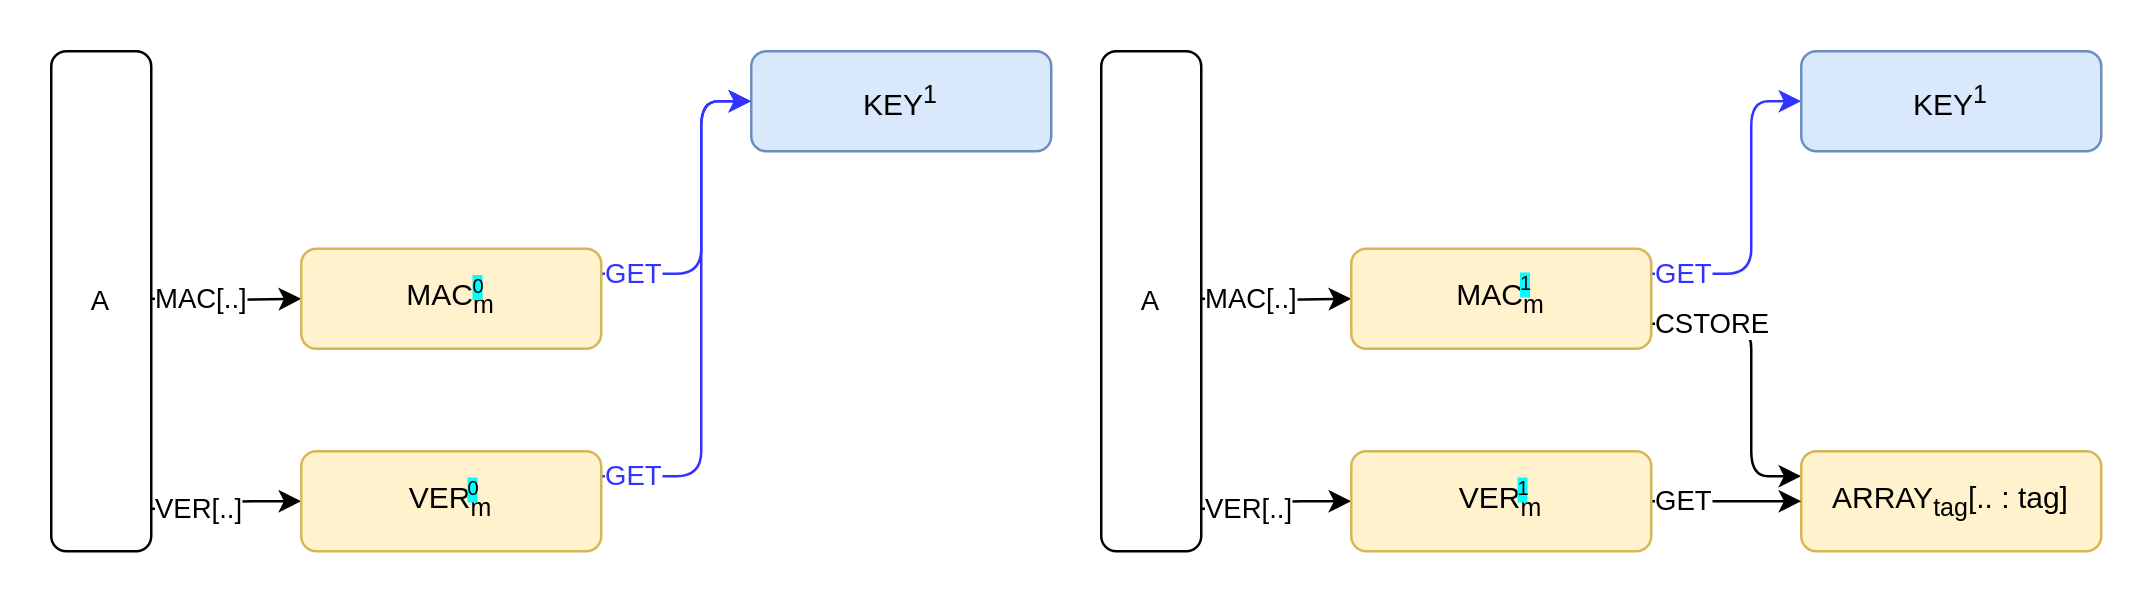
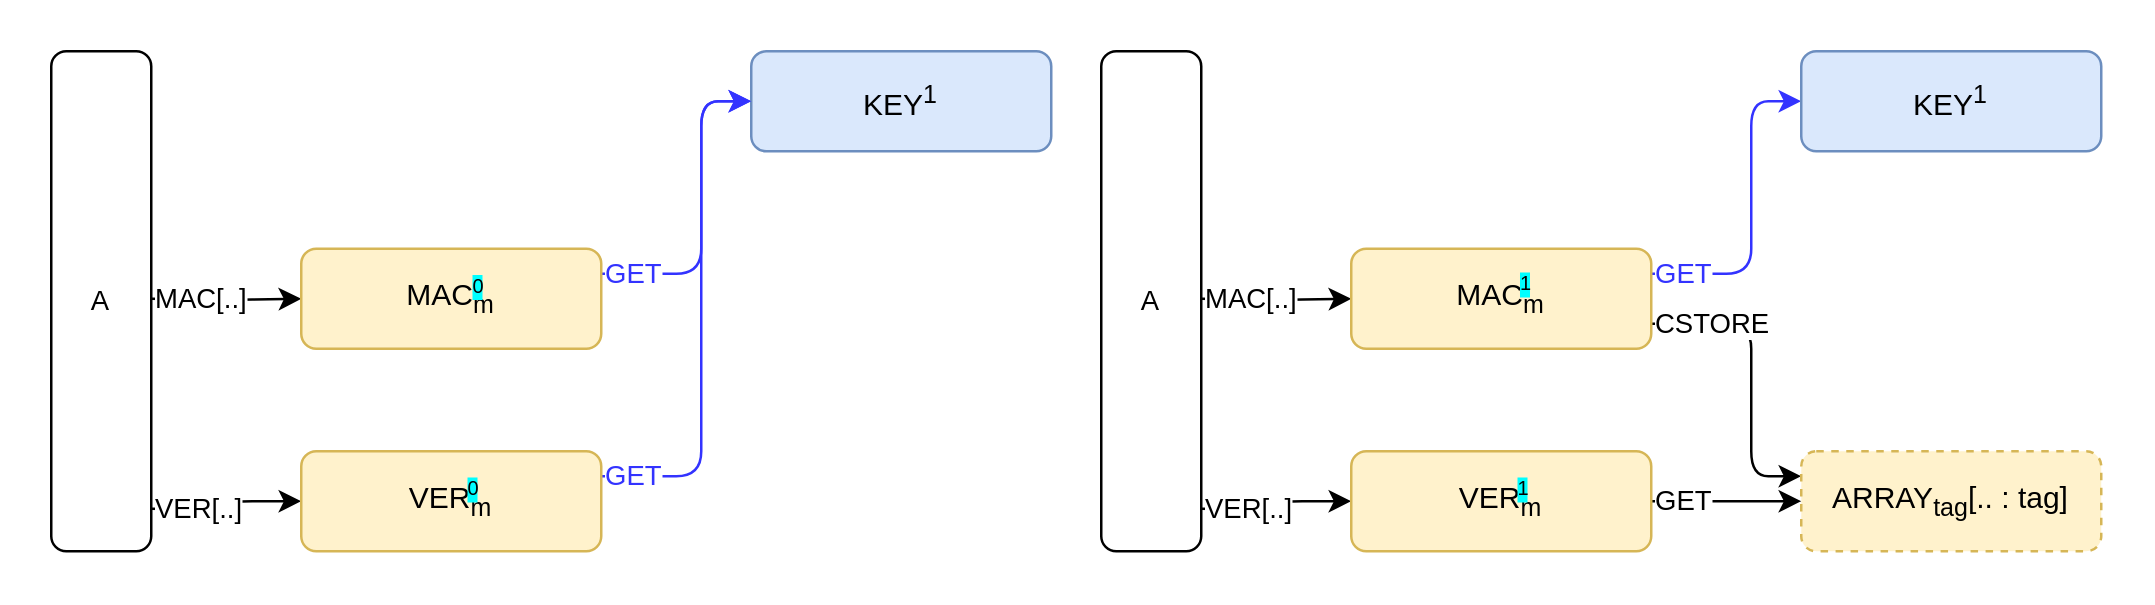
node "ARRAYtag[.. : tag]": style solid -> dashed
